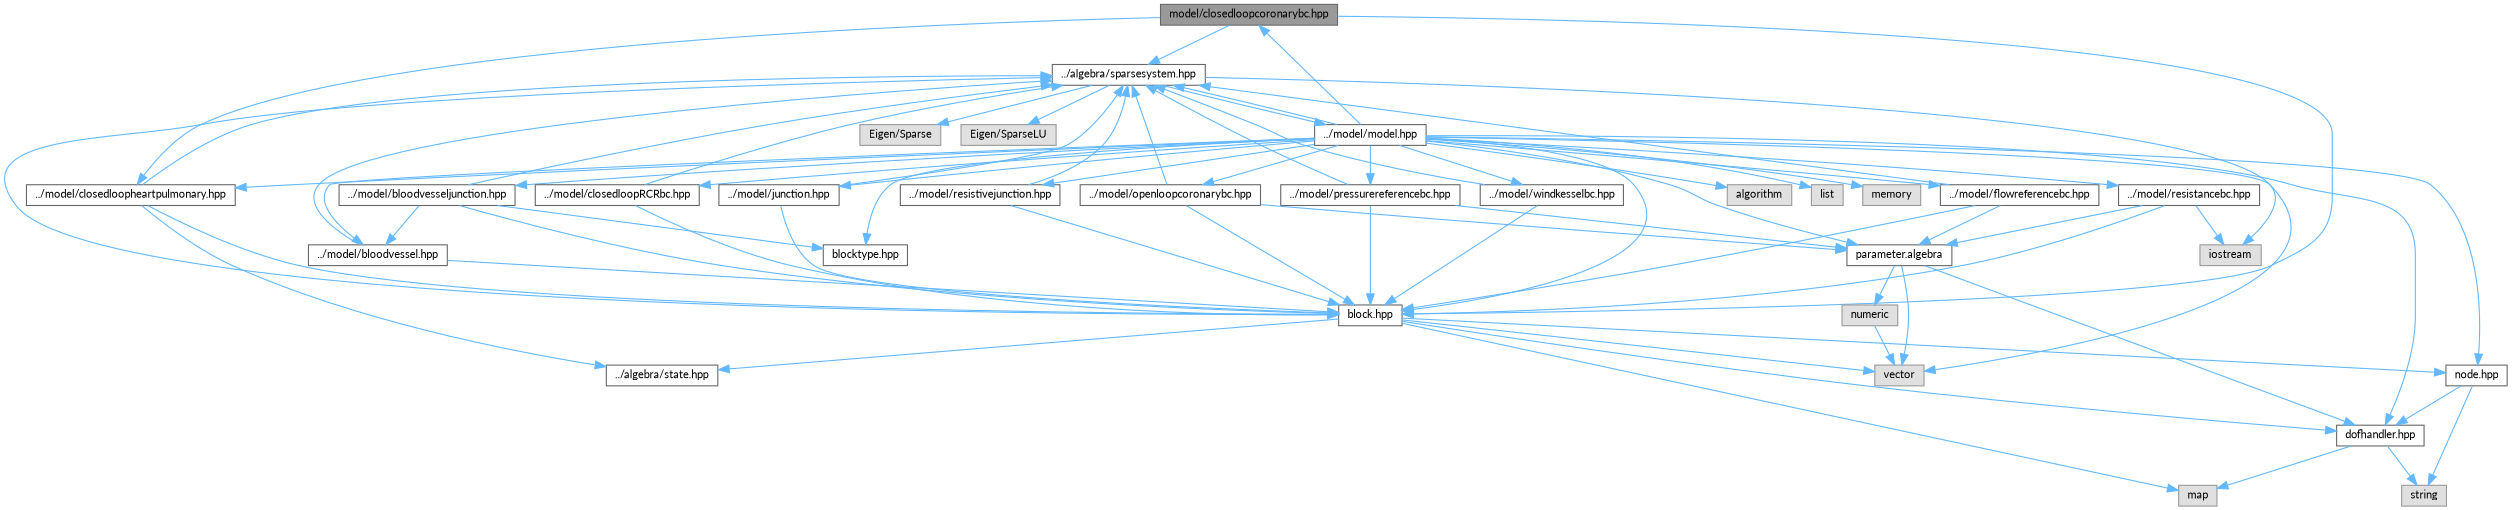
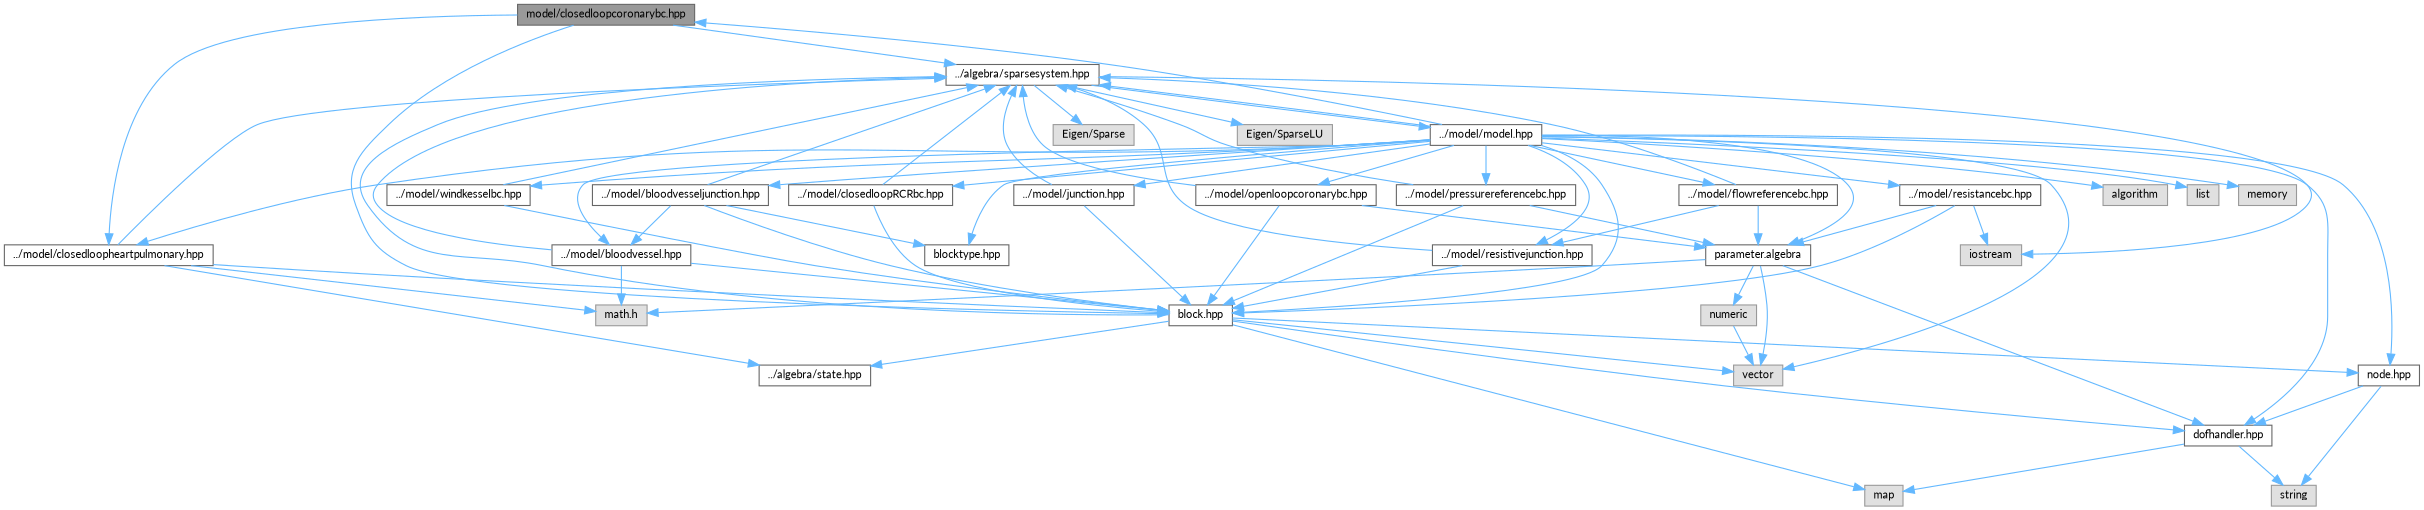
edge "../model/flowreferencebc.hpp" -> "block.hpp": now "../model/flowreferencebc.hpp" -> "../model/resistivejunction.hpp"
node "math.h": added
